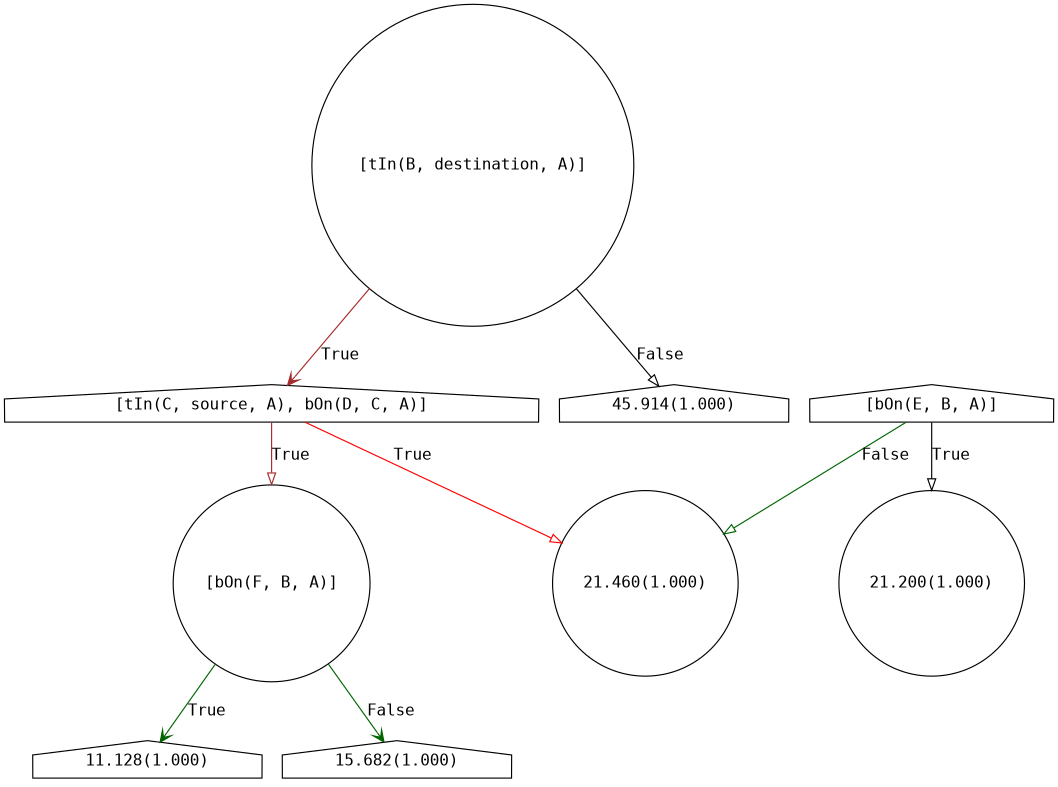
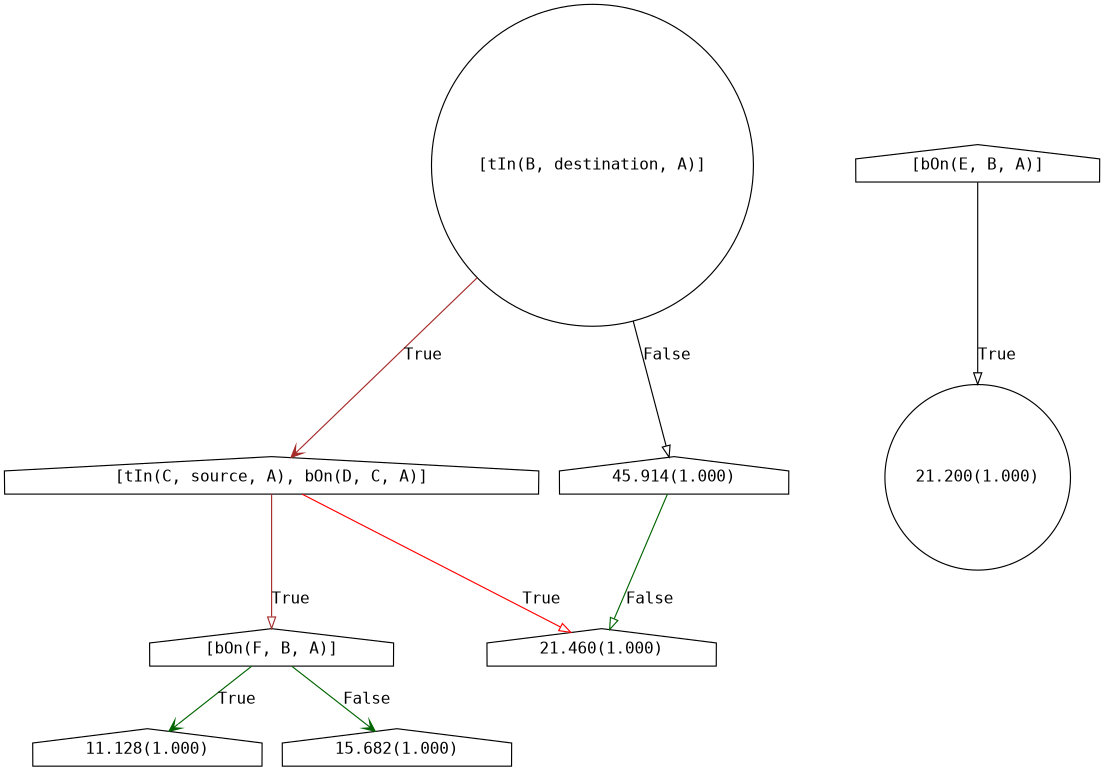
edge "[bOn(E, B, A)]" -> "21.460(1.000)": now "45.914(1.000)" -> "21.460(1.000)"
node "[bOn(F, B, A)]": shape circle -> house
node "21.460(1.000)": shape circle -> house
